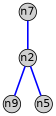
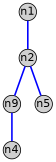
node "n7": label "n7" -> "n1"
node "n4": added
